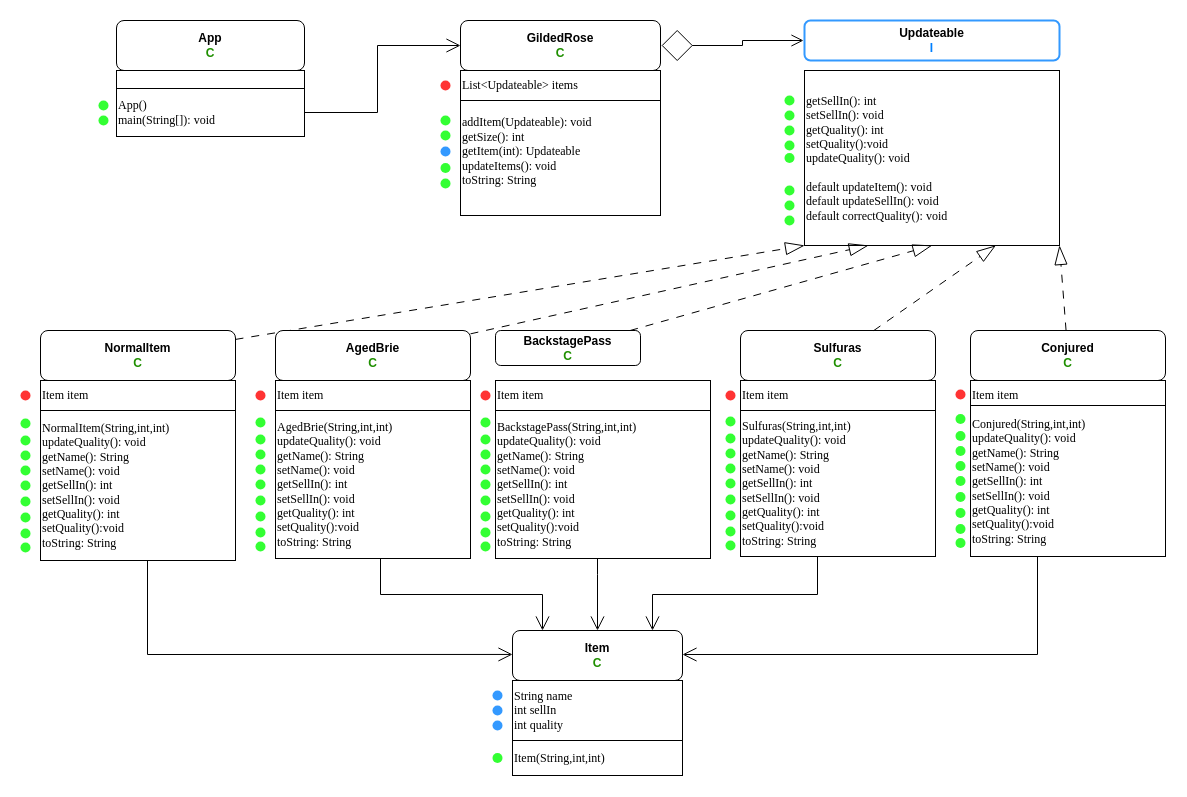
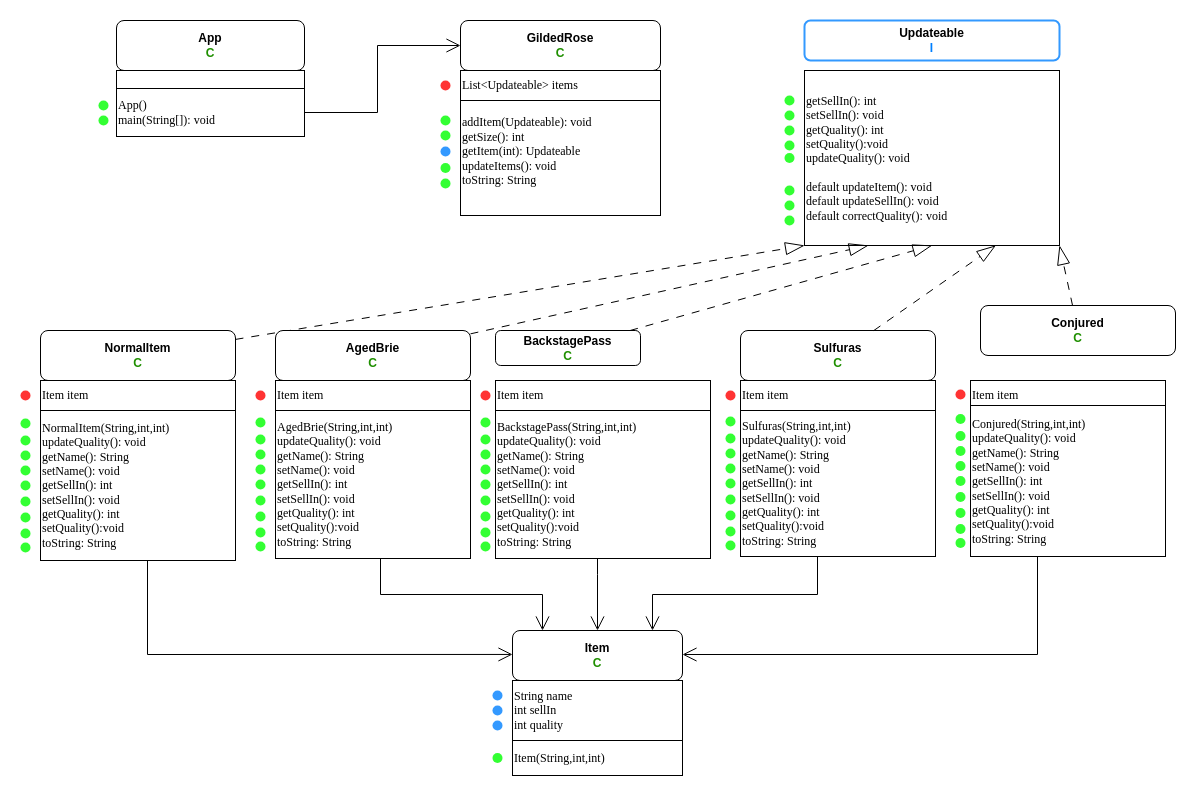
edge "Updateable I" -- "GildedRose C": removed
node "Conjured C": moved (1068, 356) -> (1078, 331)
